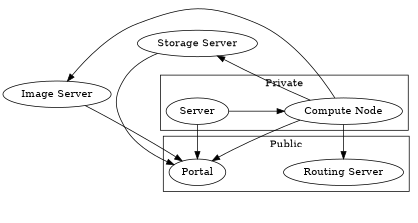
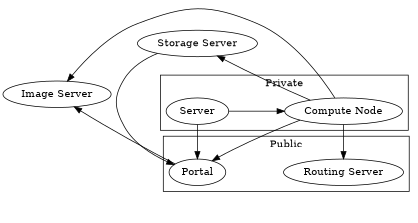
edge "Image Server" -> "Portal": reversed
